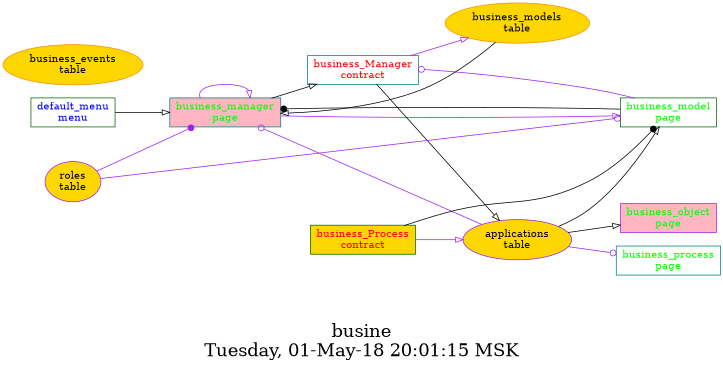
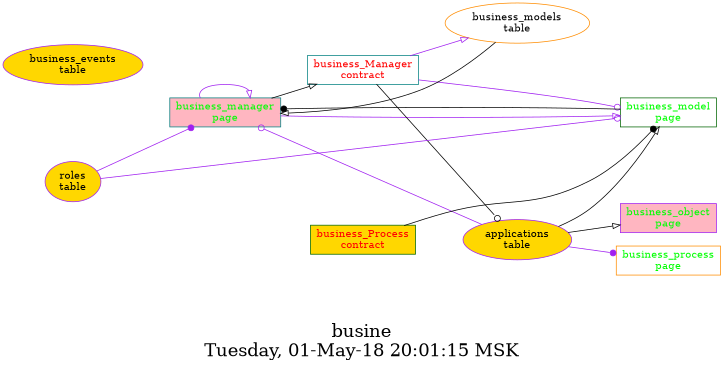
node "business_models table": fillcolor gold -> white
node "business_events table": color darkorange -> purple
edge "business_model page" -> "business_Manager contract": reversed
node "default_menu menu": removed
edge "business_Manager contract" -> "applications table": arrowhead onormal -> odot
edge "business_Process contract" -> "applications table": removed
edge "applications table" -> "business_process page": arrowhead odot -> dot
node "business_process page": color teal -> darkorange
